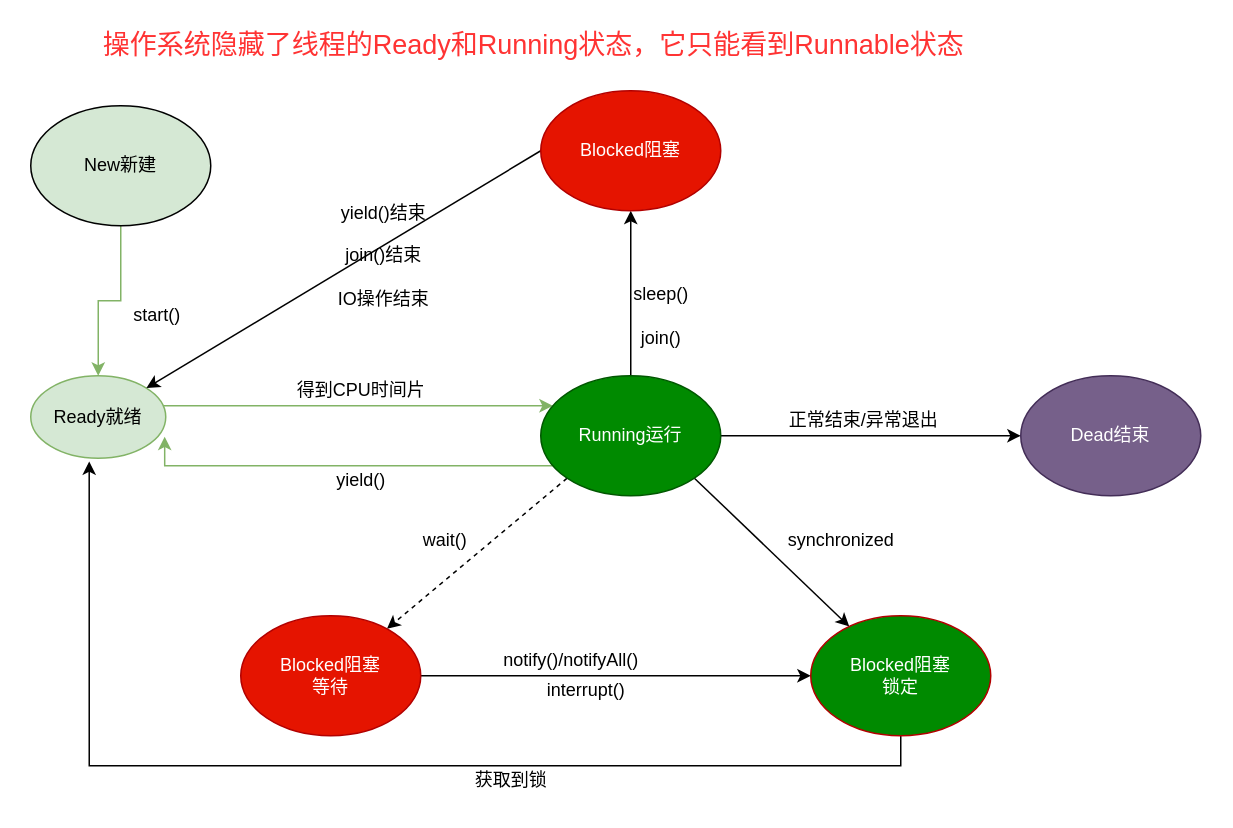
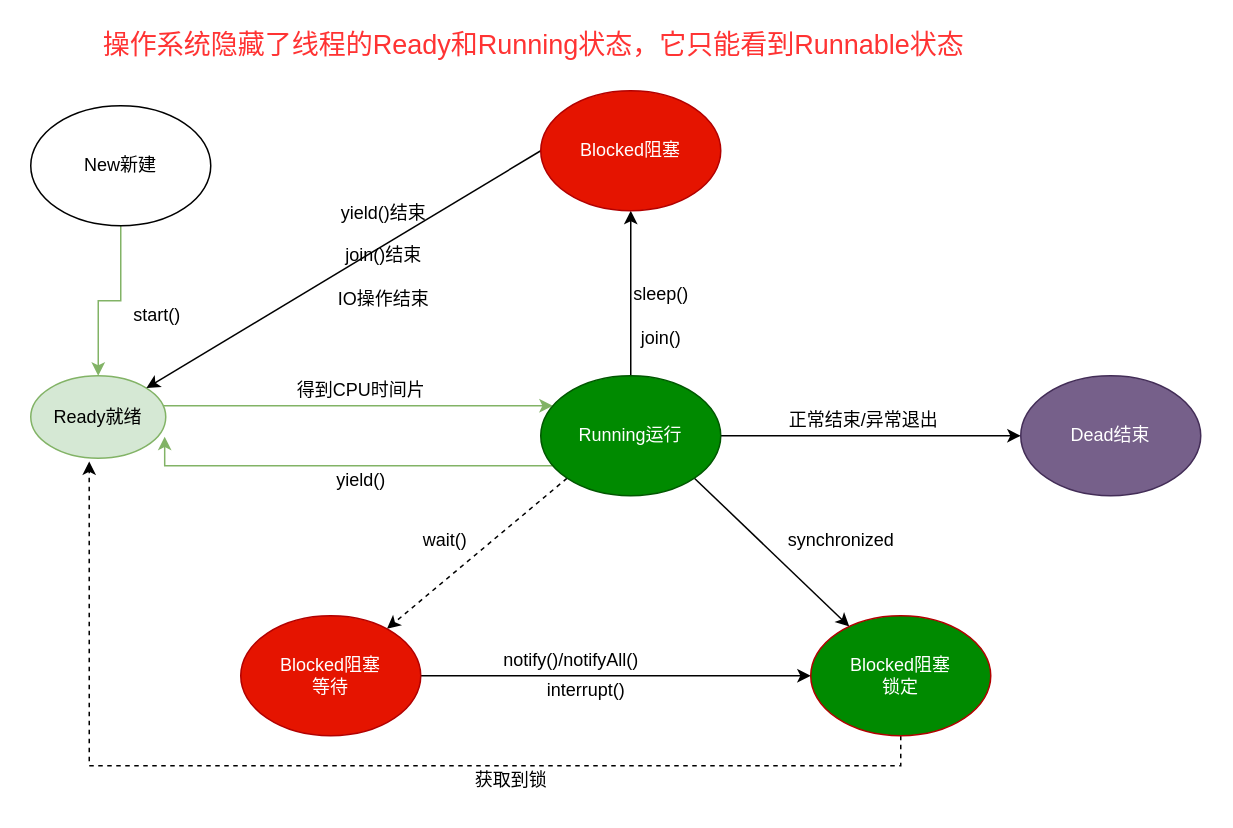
node "New新建": fillcolor #d5e8d4 -> #ffffff
edge "Blocked阻塞 锁定" -> "Ready就绪": style solid -> dashed
